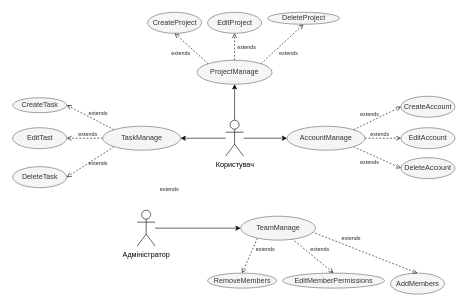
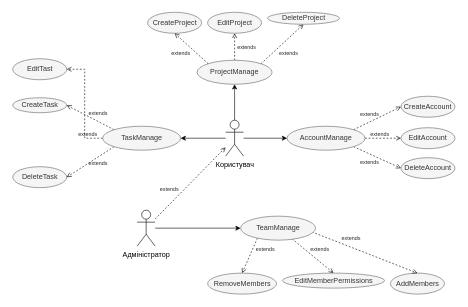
node "EditTast": moved (40, 138) -> (40, 69)
edge "Адміністратор" -> "Користувач": added
node "RemoveMembers": size 69x15 -> 69x21
